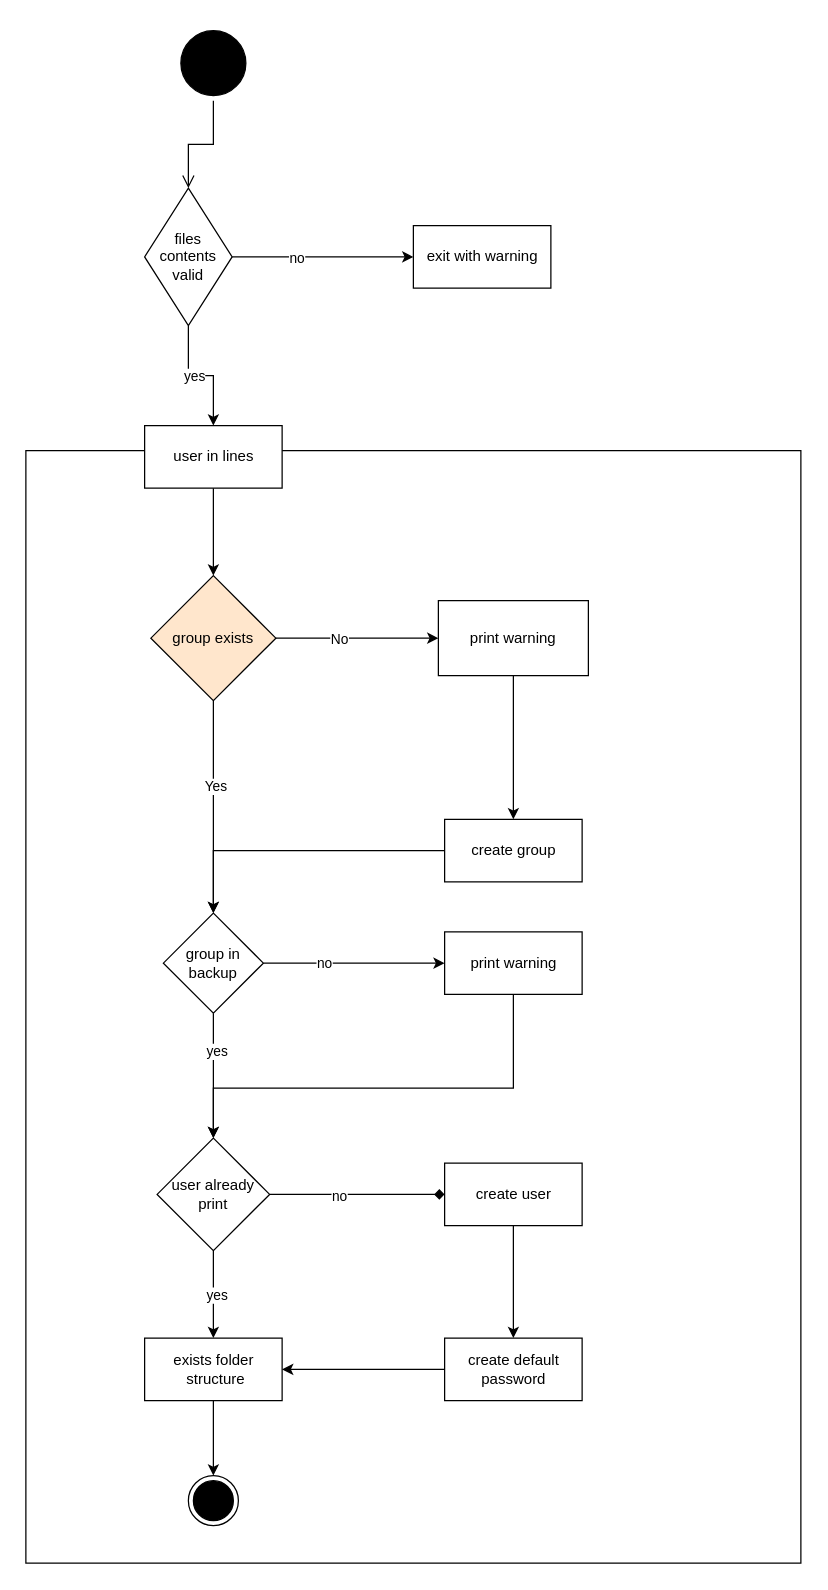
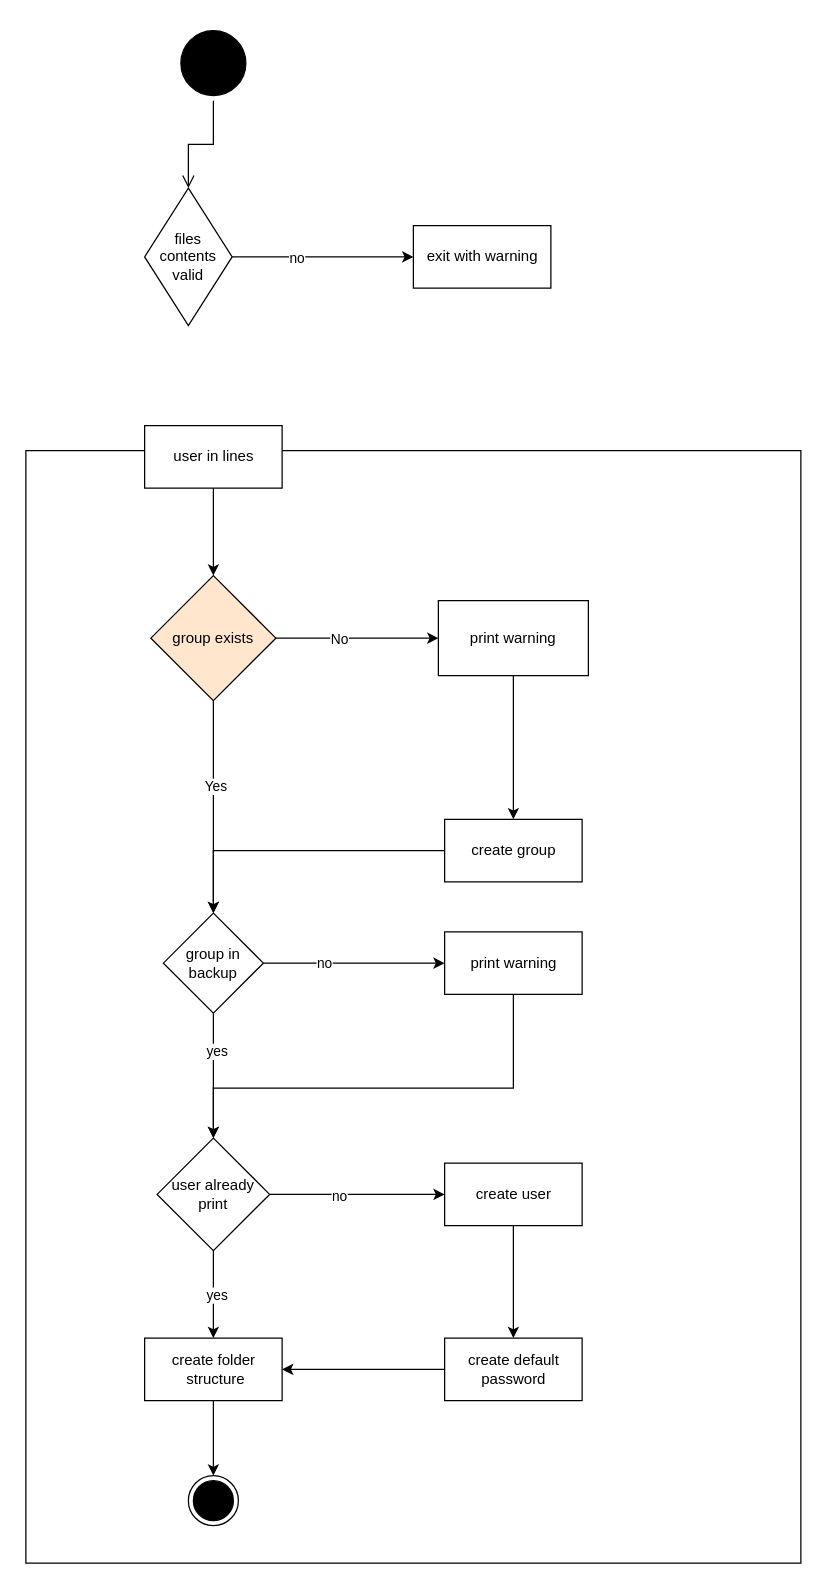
edge "files contents valid" -> "user in lines": removed, label "yes"
edge "user already print" -> "create user": arrowhead diamond -> classic
node "exists folder structure": label "exists folder structure" -> "create folder structure"
